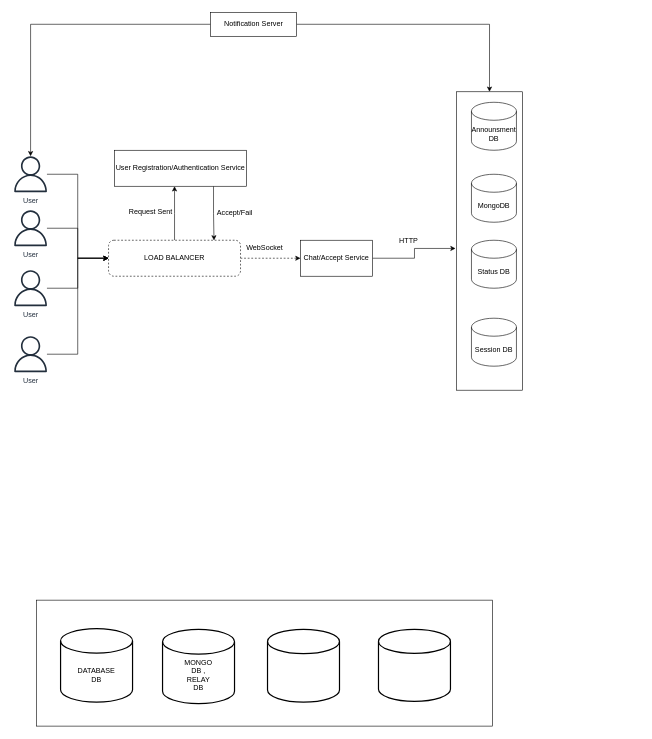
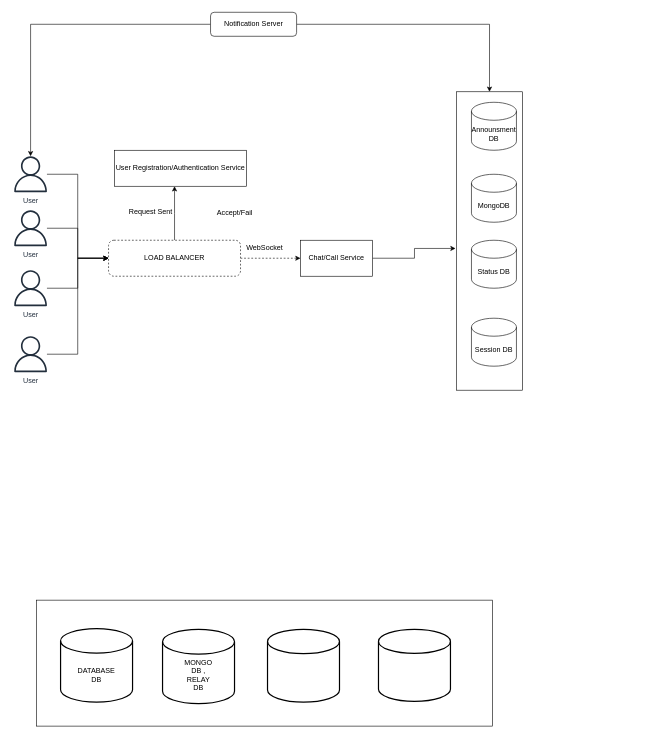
node "Notification Server": shape rectangle -> rounded rectangle
edge "User Registration/Authentication Service" -> "LOAD BALANCER": removed
node "HTTP": removed
node "Chat/Accept Service": label "Chat/Accept Service" -> "Chat/Call Service"
